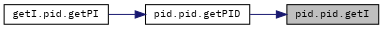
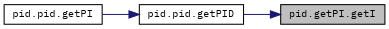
node "getI.pid.getPI": label "getI.pid.getPI" -> "pid.pid.getPI"
node "pid.pid.getI": label "pid.pid.getI" -> "pid.getPI.getI"
